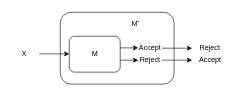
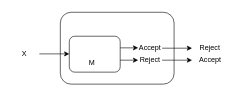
node "M'": removed
node "M": moved (95, 54) -> (92, 63)
